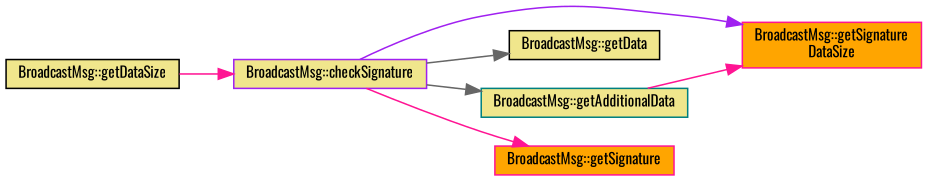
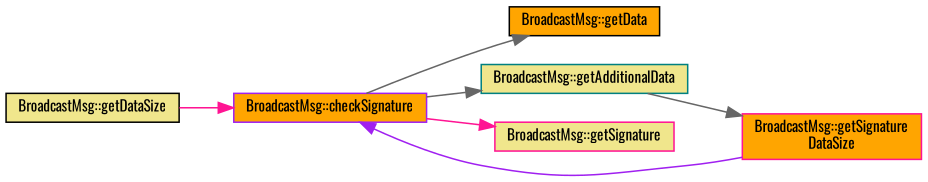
edge "BroadcastMsg::checkSignature" -> "BroadcastMsg::getSignature DataSize": reversed
node "BroadcastMsg::getData": fillcolor khaki -> orange
node "BroadcastMsg::checkSignature": fillcolor khaki -> orange
edge "BroadcastMsg::getAdditionalData" -> "BroadcastMsg::getSignature DataSize": color deeppink -> gray40
node "BroadcastMsg::getSignature": fillcolor orange -> khaki
